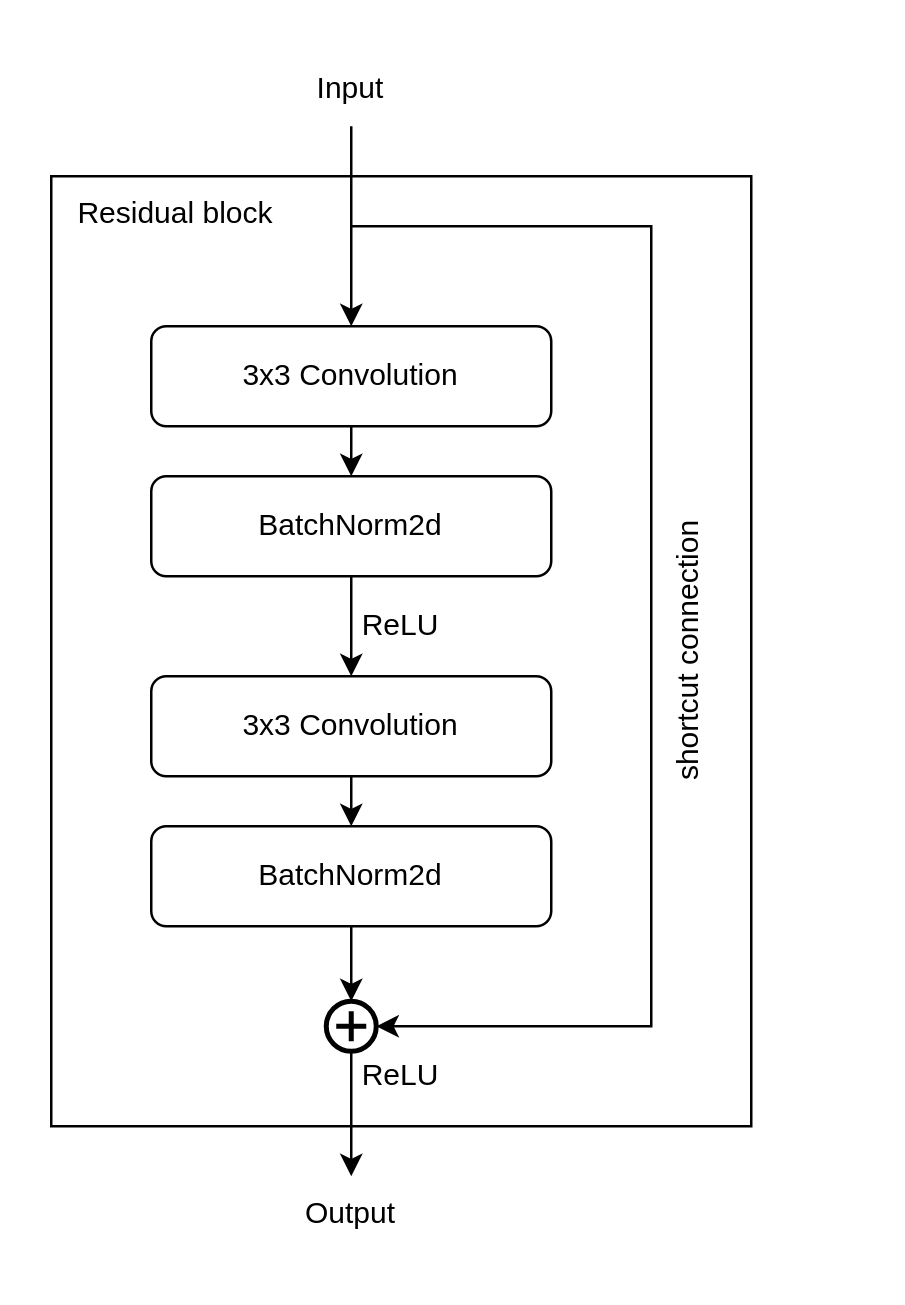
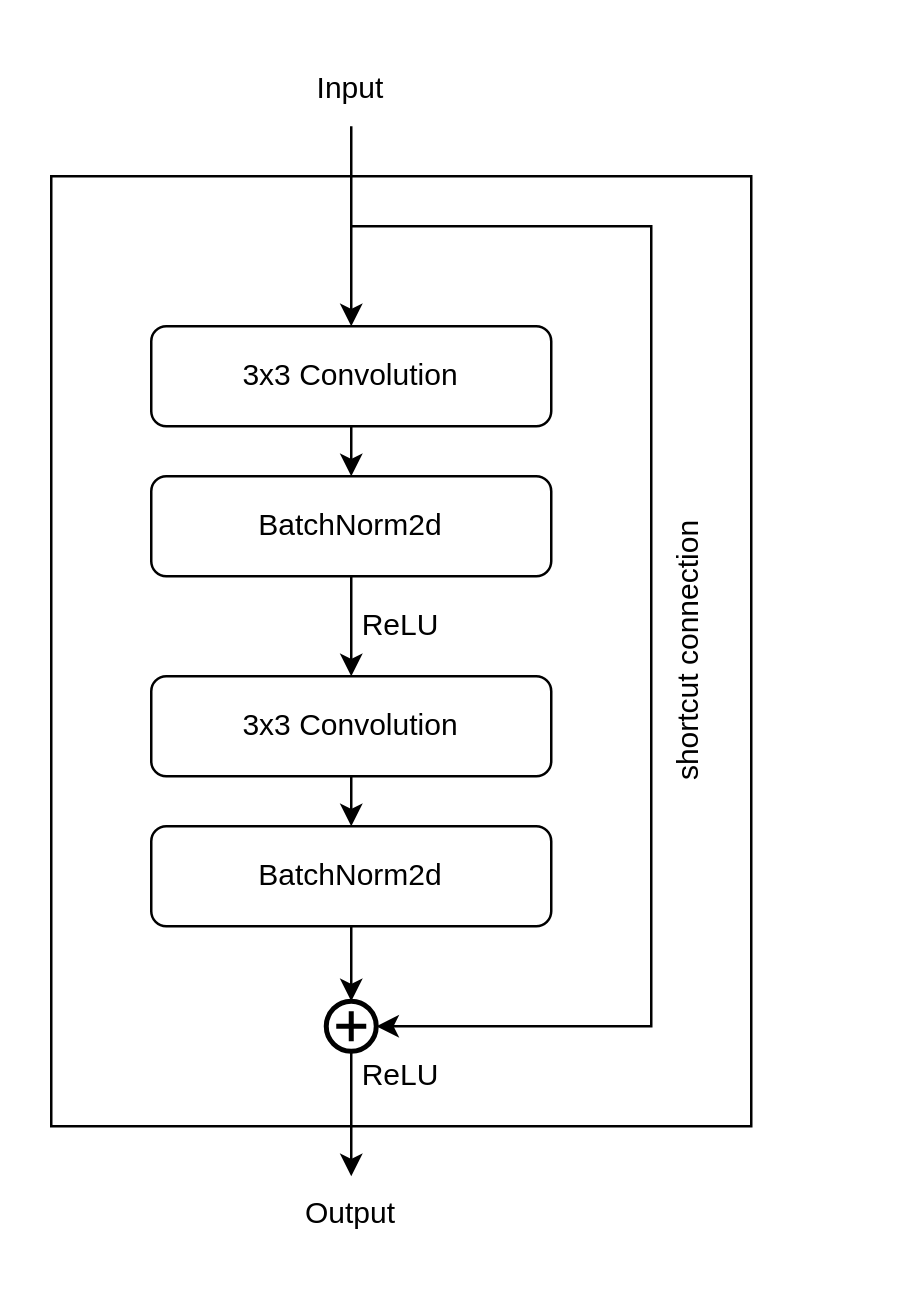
node "Residual block": removed
